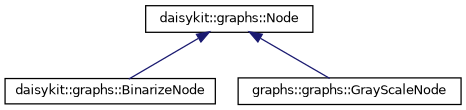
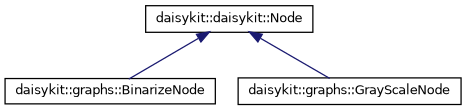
node "daisykit::graphs::Node": label "daisykit::graphs::Node" -> "daisykit::daisykit::Node"
node "graphs::graphs::GrayScaleNode": label "graphs::graphs::GrayScaleNode" -> "daisykit::graphs::GrayScaleNode"
